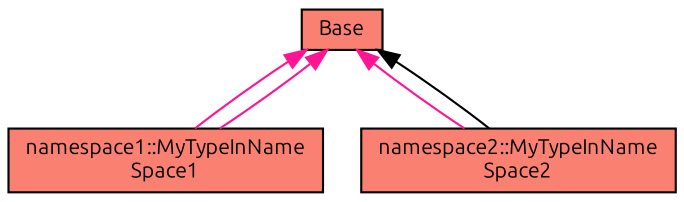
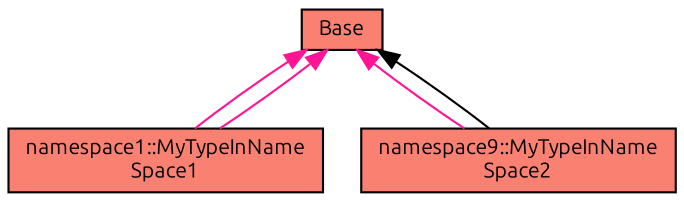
node "namespace2::MyTypeInName Space2": label "namespace2::MyTypeInName Space2" -> "namespace9::MyTypeInName Space2"
